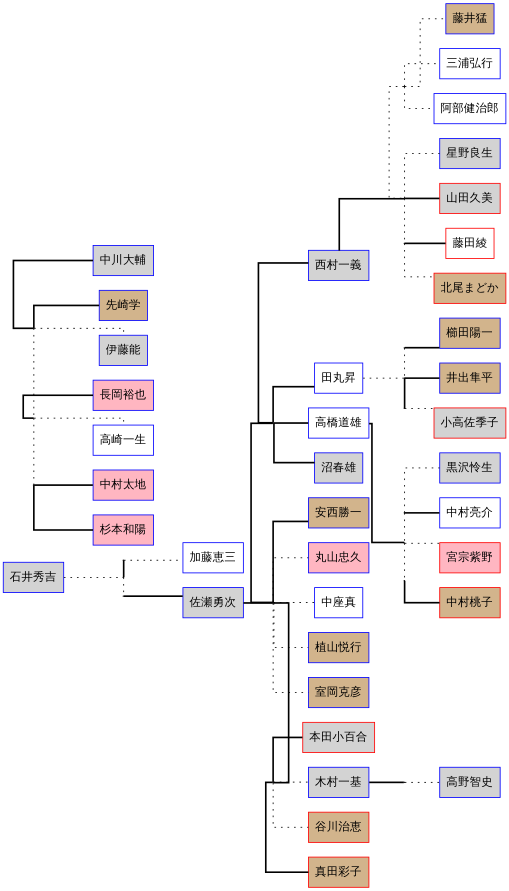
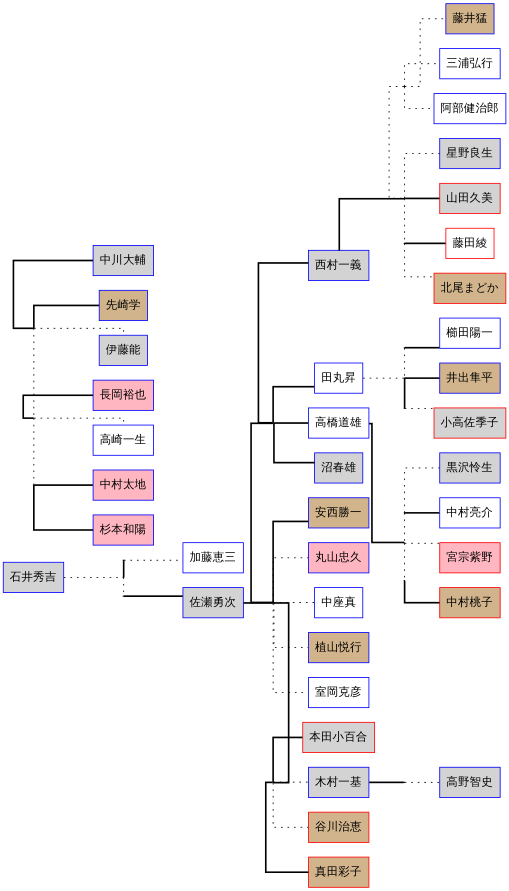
node "櫛田陽一": fillcolor tan -> white
node "室岡克彦": fillcolor tan -> white
